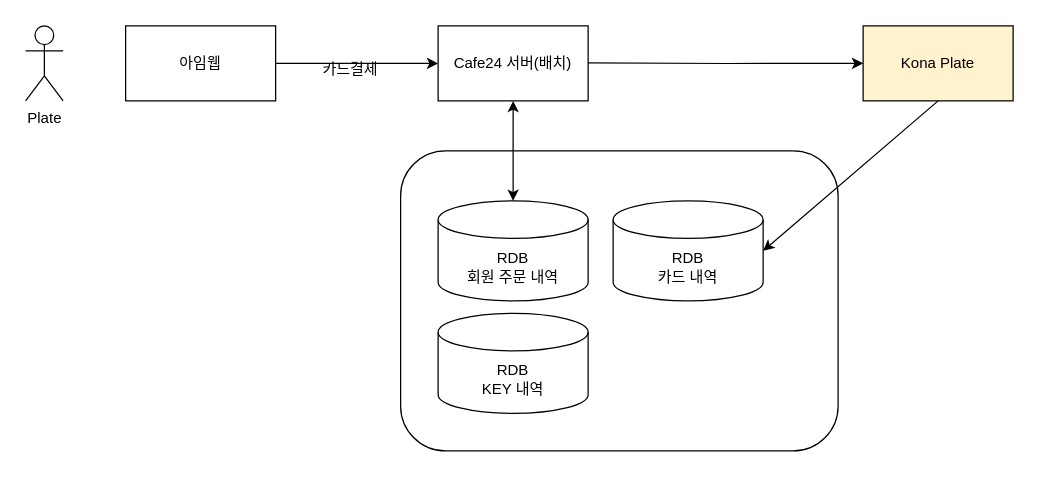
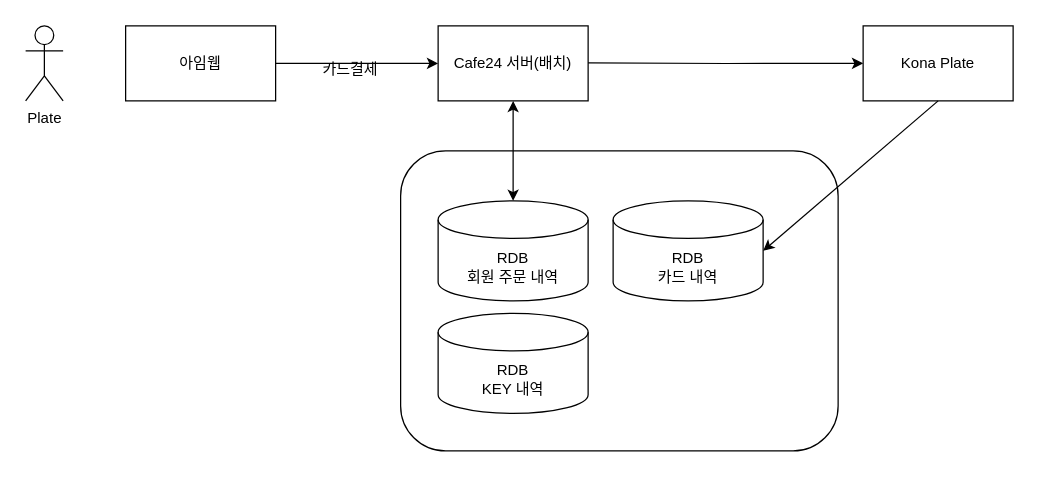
node "Kona Plate": fillcolor #fff2cc -> #ffffff
